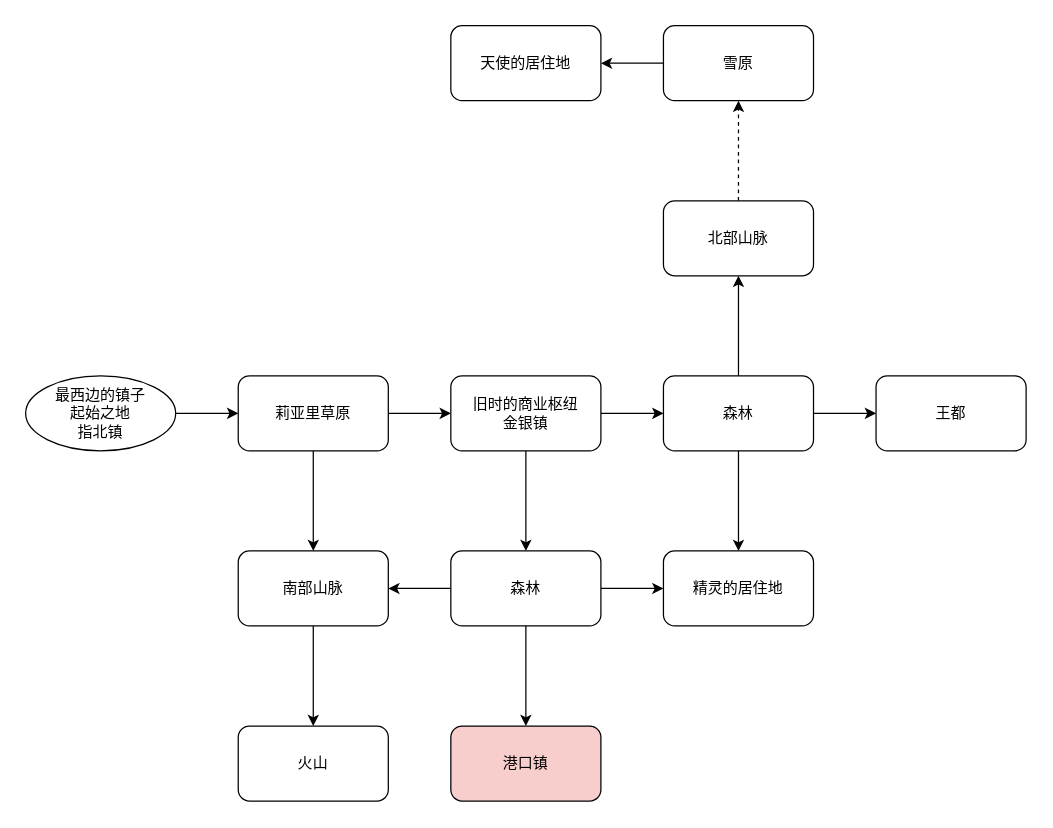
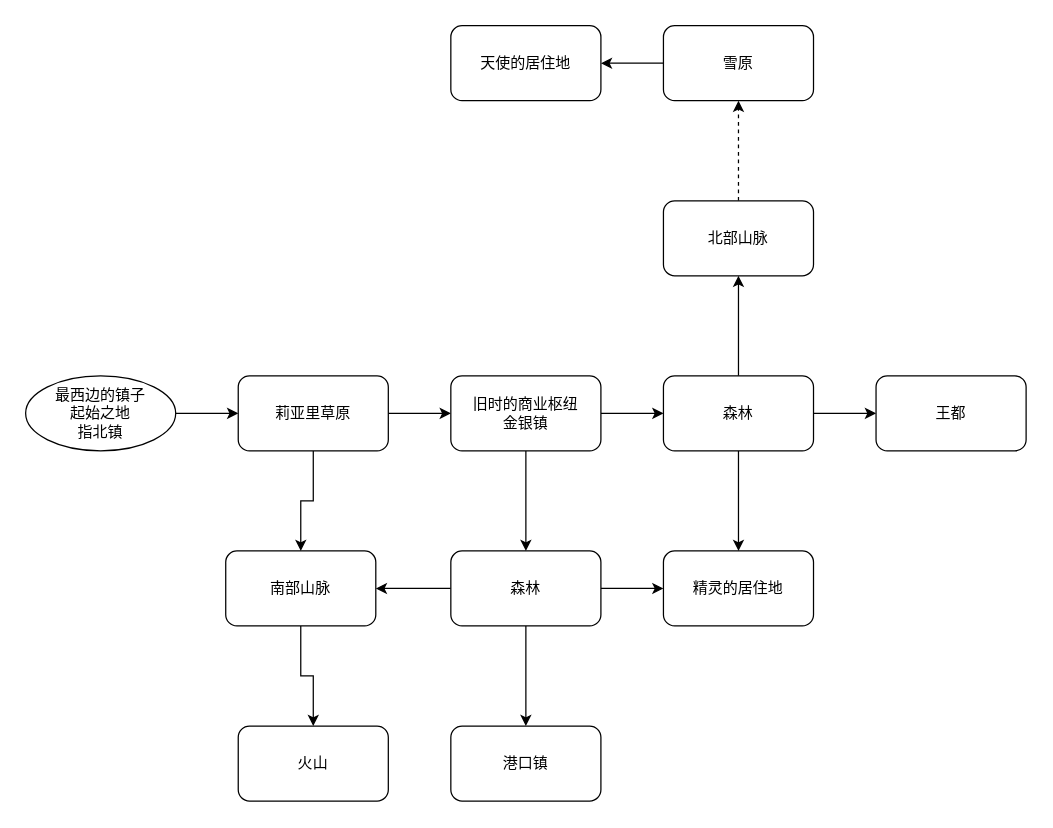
node "南部山脉": moved (313, 588) -> (301, 588)
node "港口镇": fillcolor #f8cecc -> #ffffff
